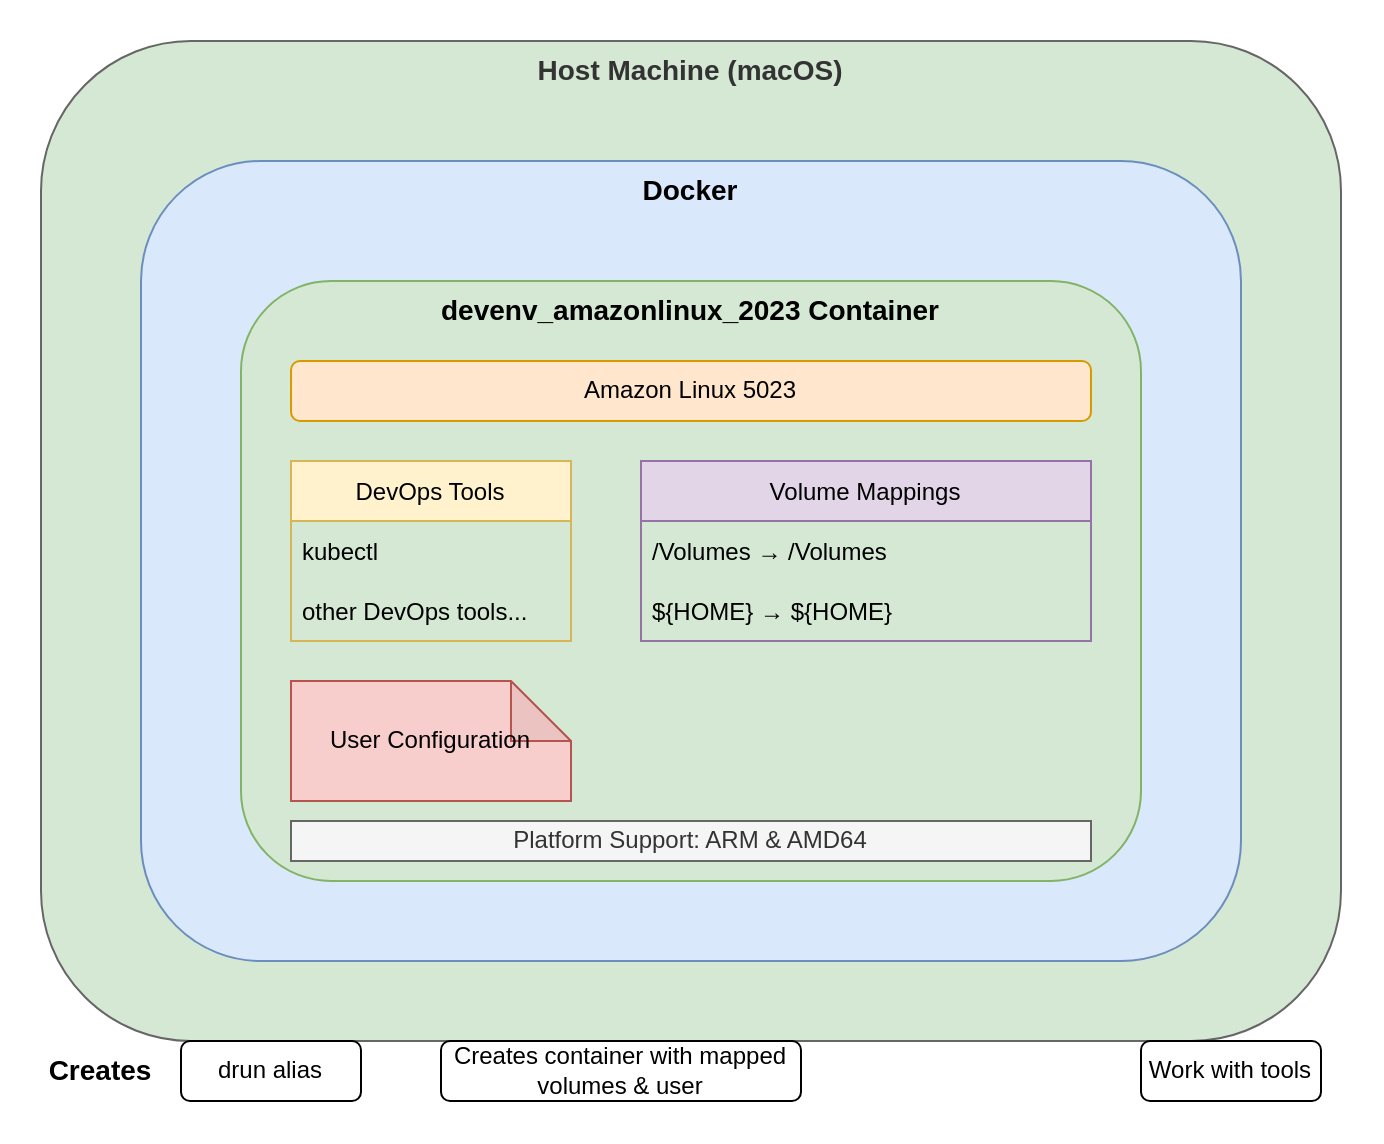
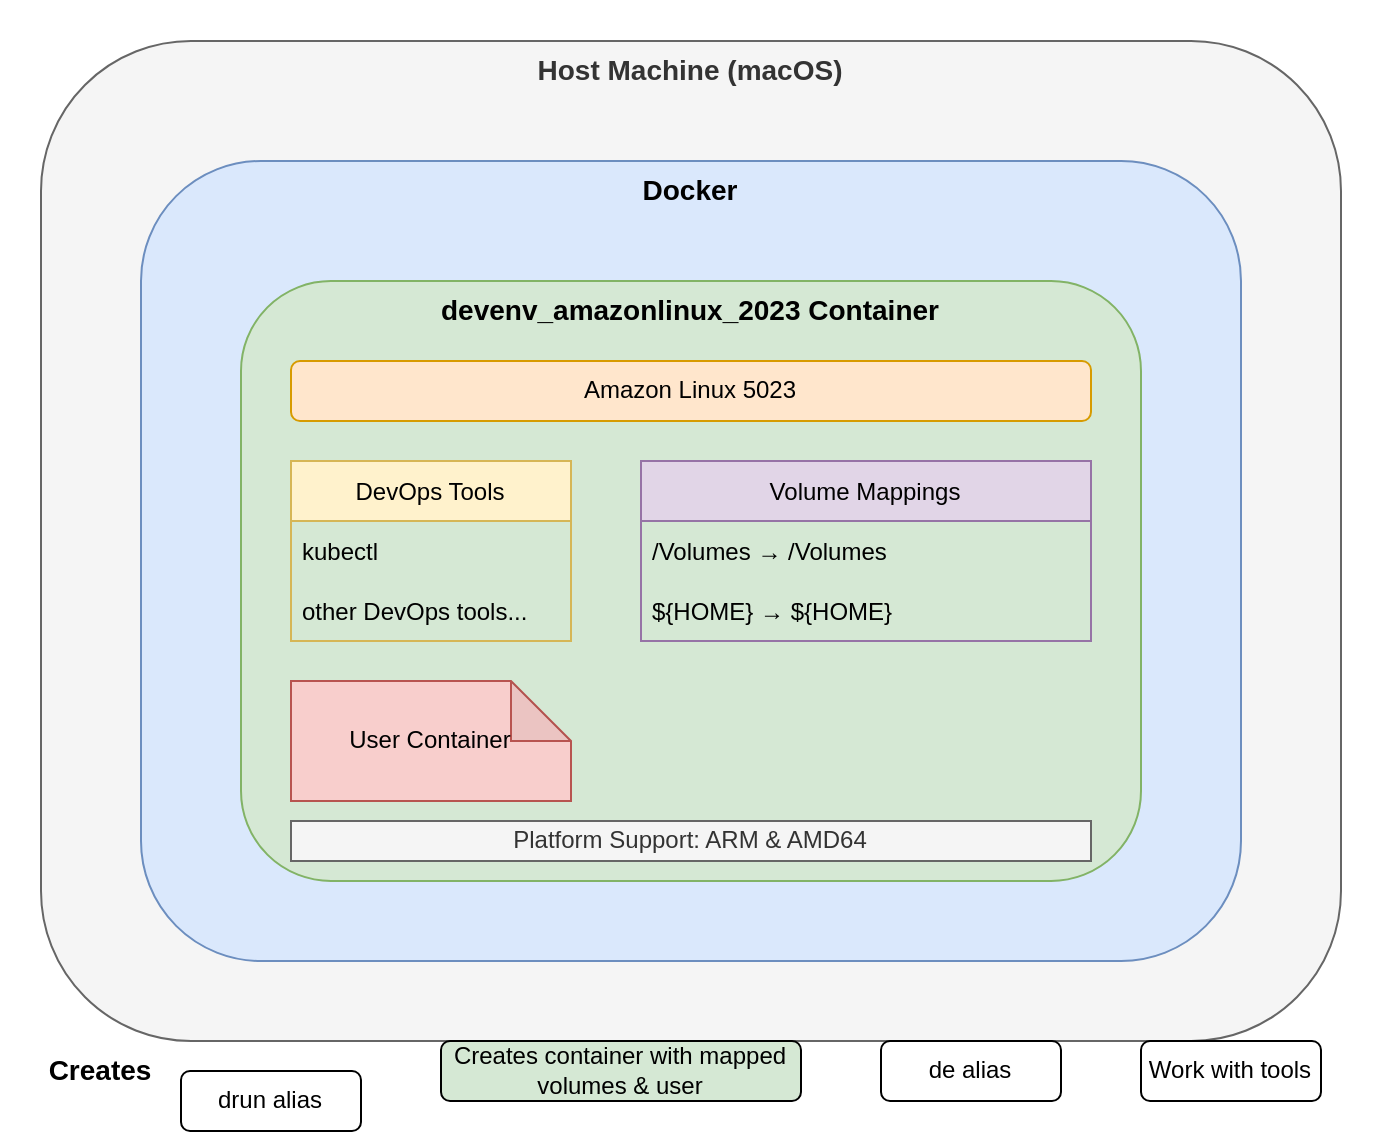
node "Host Machine (macOS)": fillcolor #d5e8d4 -> #f5f5f5
node "User Configuration": label "User Configuration" -> "User Container"
node "drun alias": moved (271, 1071) -> (271, 1101)
node "Creates container with mapped volumes & user": fillcolor #ffffff -> #d5e8d4
node "de alias": added
